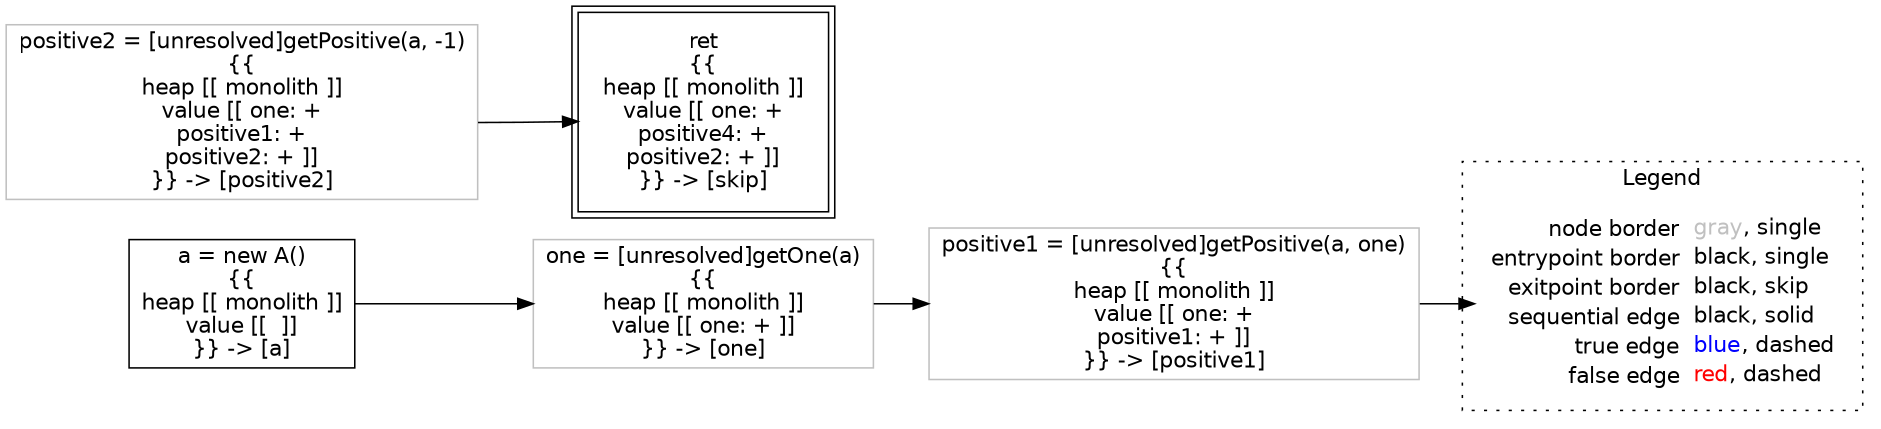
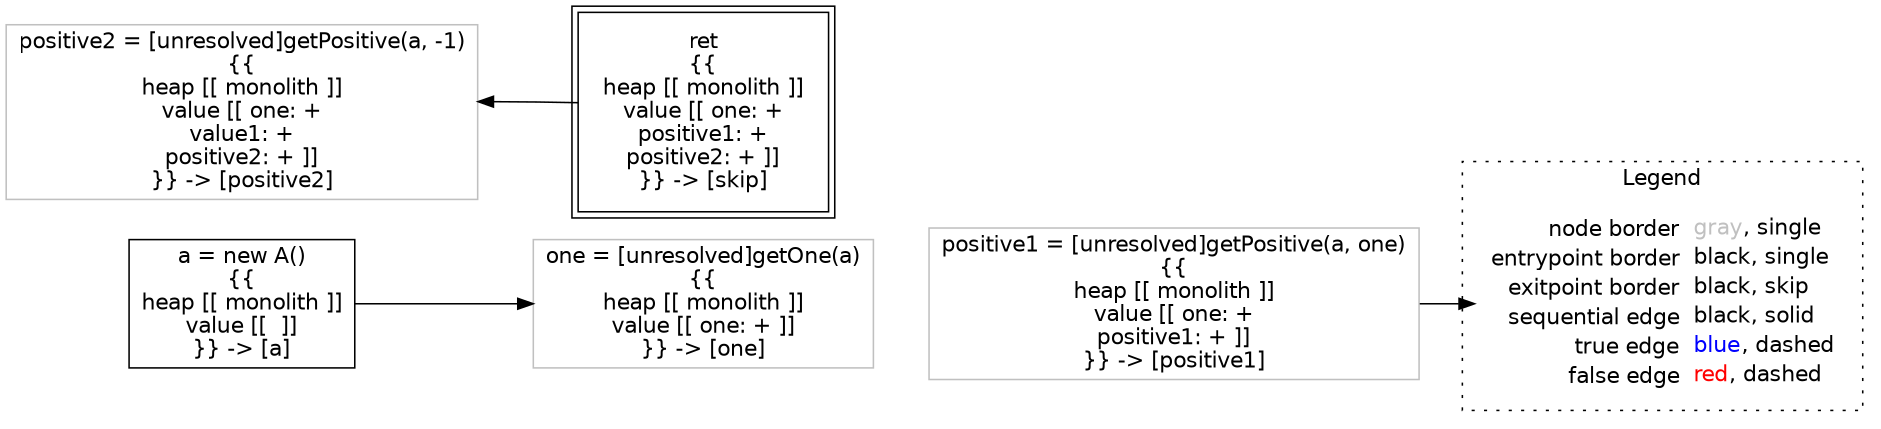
edge "positive2 = [unresolved]getPositive(a, -1)" -> "ret": reversed
node "positive2 = [unresolved]getPositive(a, -1)": text "positive1: +" -> "value1: +"
node "ret": text "positive4: +" -> "positive1: +"
edge "one = [unresolved]getOne(a)" -> "positive1 = [unresolved]getPositive(a, one)": removed
